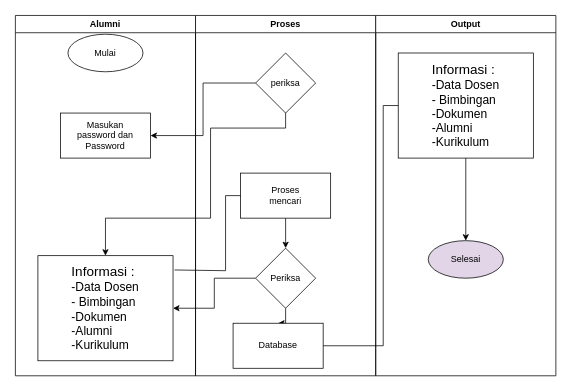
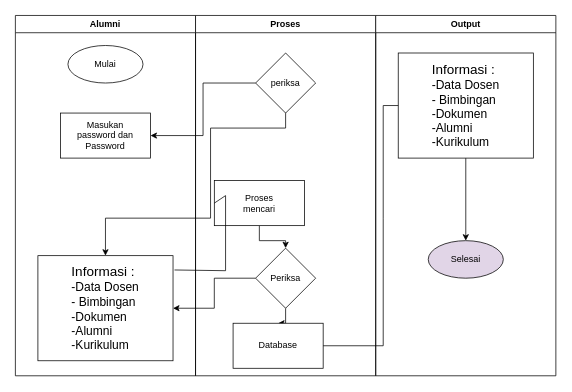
node "Mulai": moved (105, 53) -> (105, 64)
node "Proses mencari": moved (285, 195) -> (259, 203)
